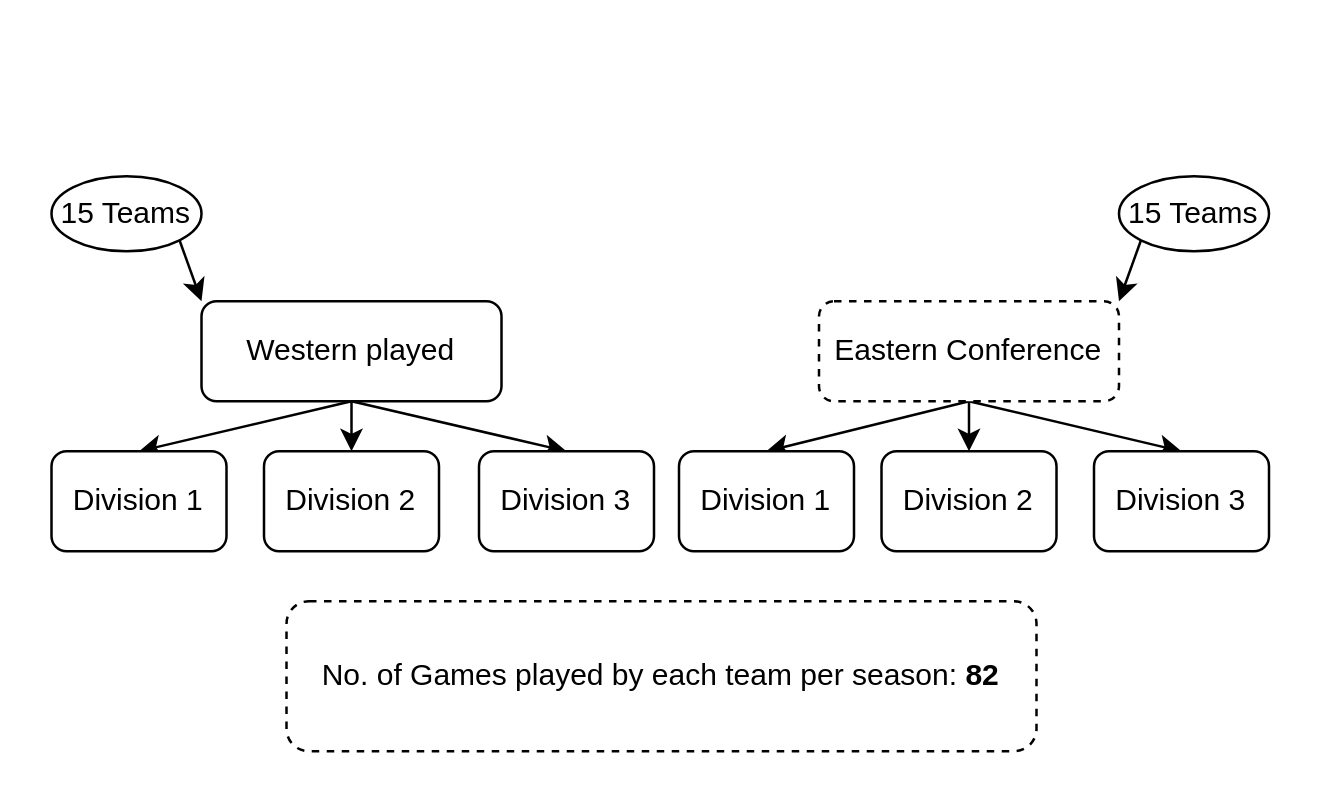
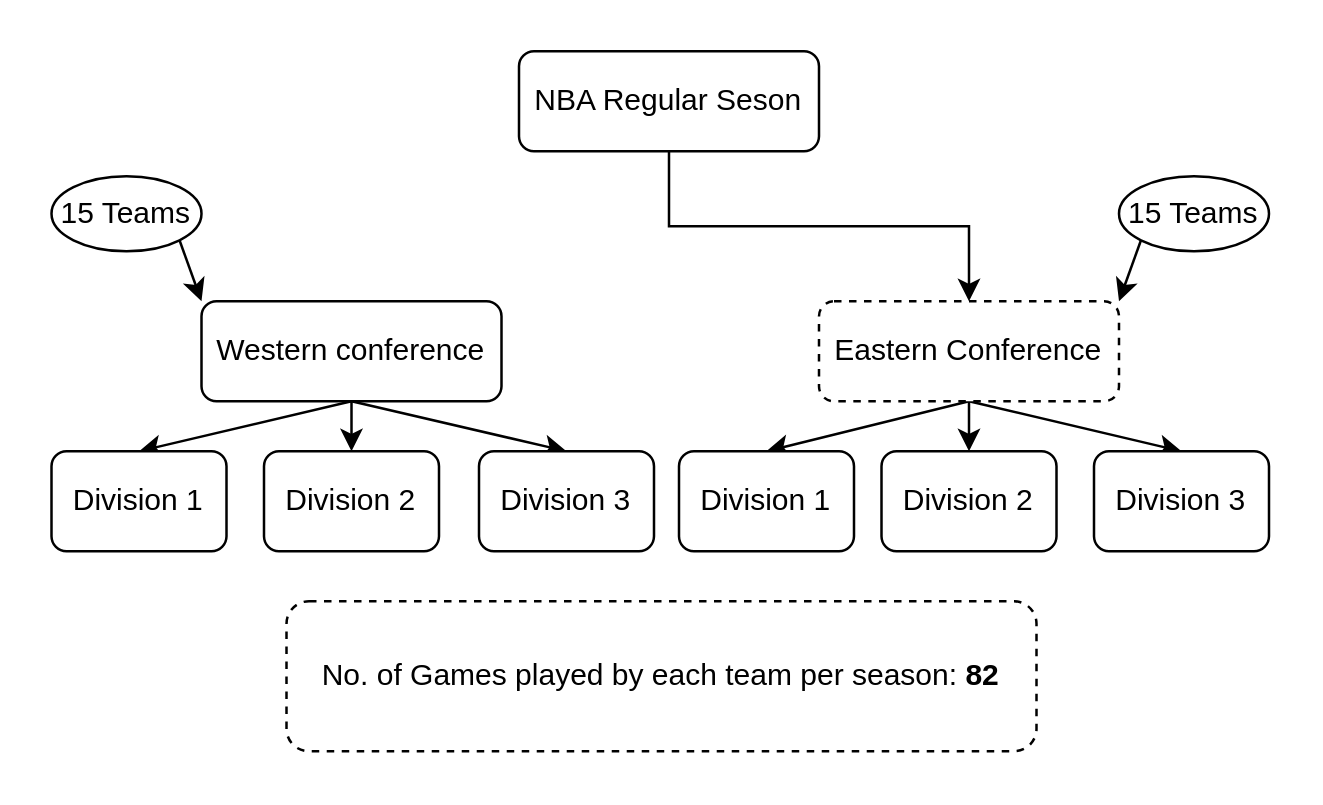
node "NBA Regular Seson": added
edge "NBA Regular Seson" -> "Eastern Conference": added
node "Western played": label "Western played" -> "Western conference"
